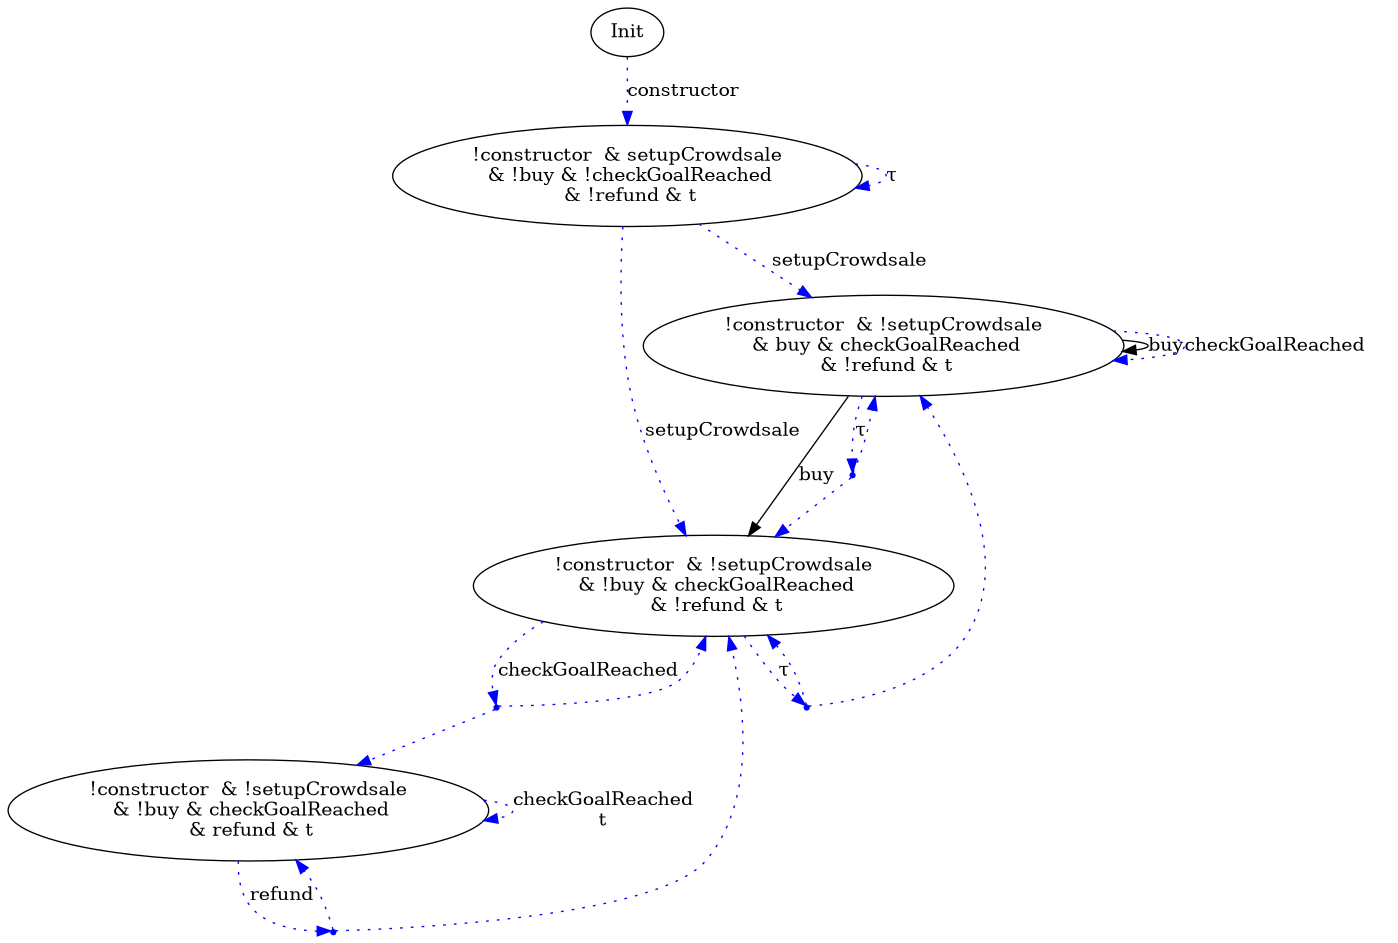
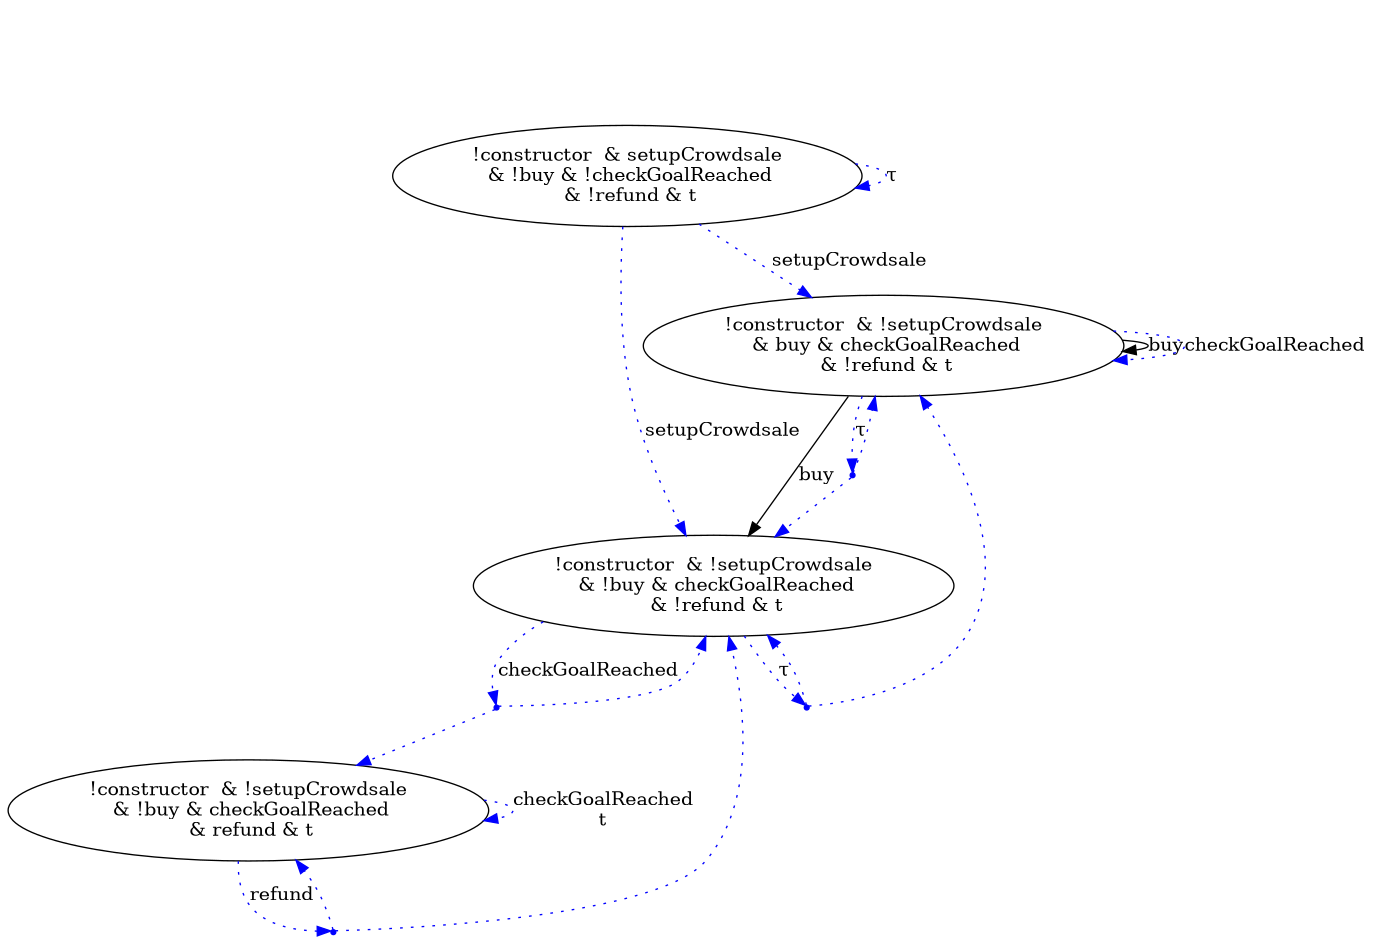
node "Init": removed
